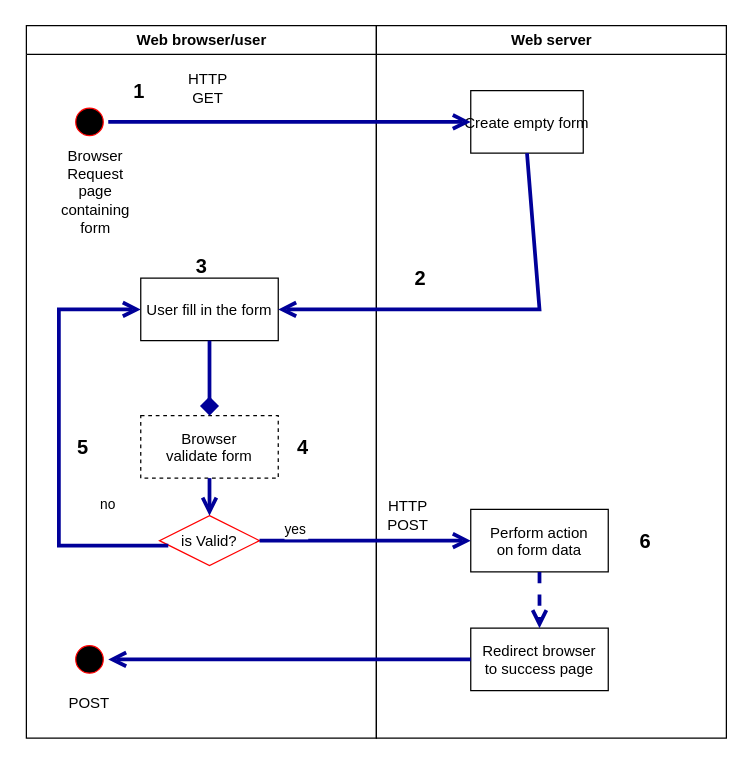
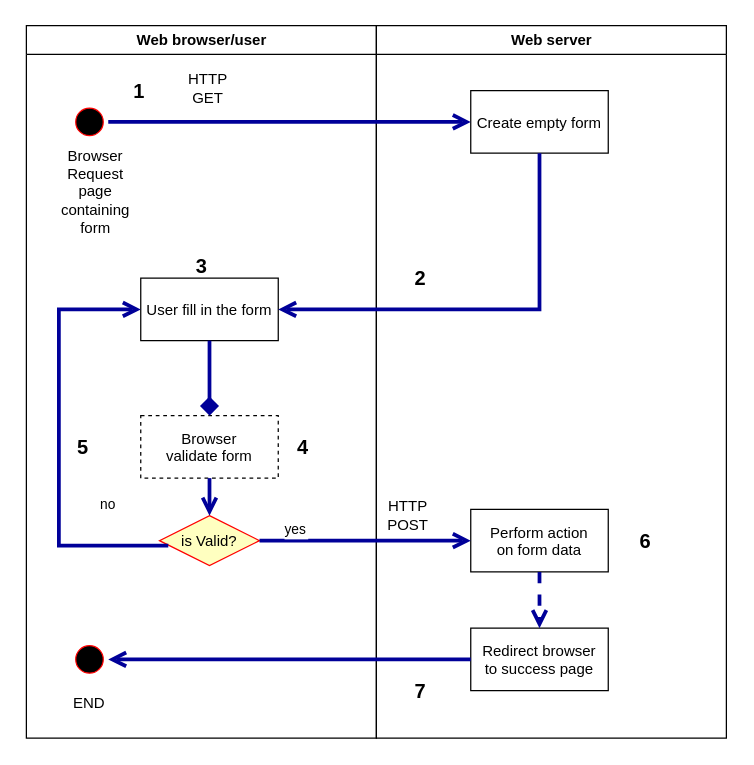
node "Create empty form": size 113x63 -> 138x63
node "is Valid?": fillcolor #ffffff -> #ffffc0
node "7": added
node "POST": label "POST" -> "END"
